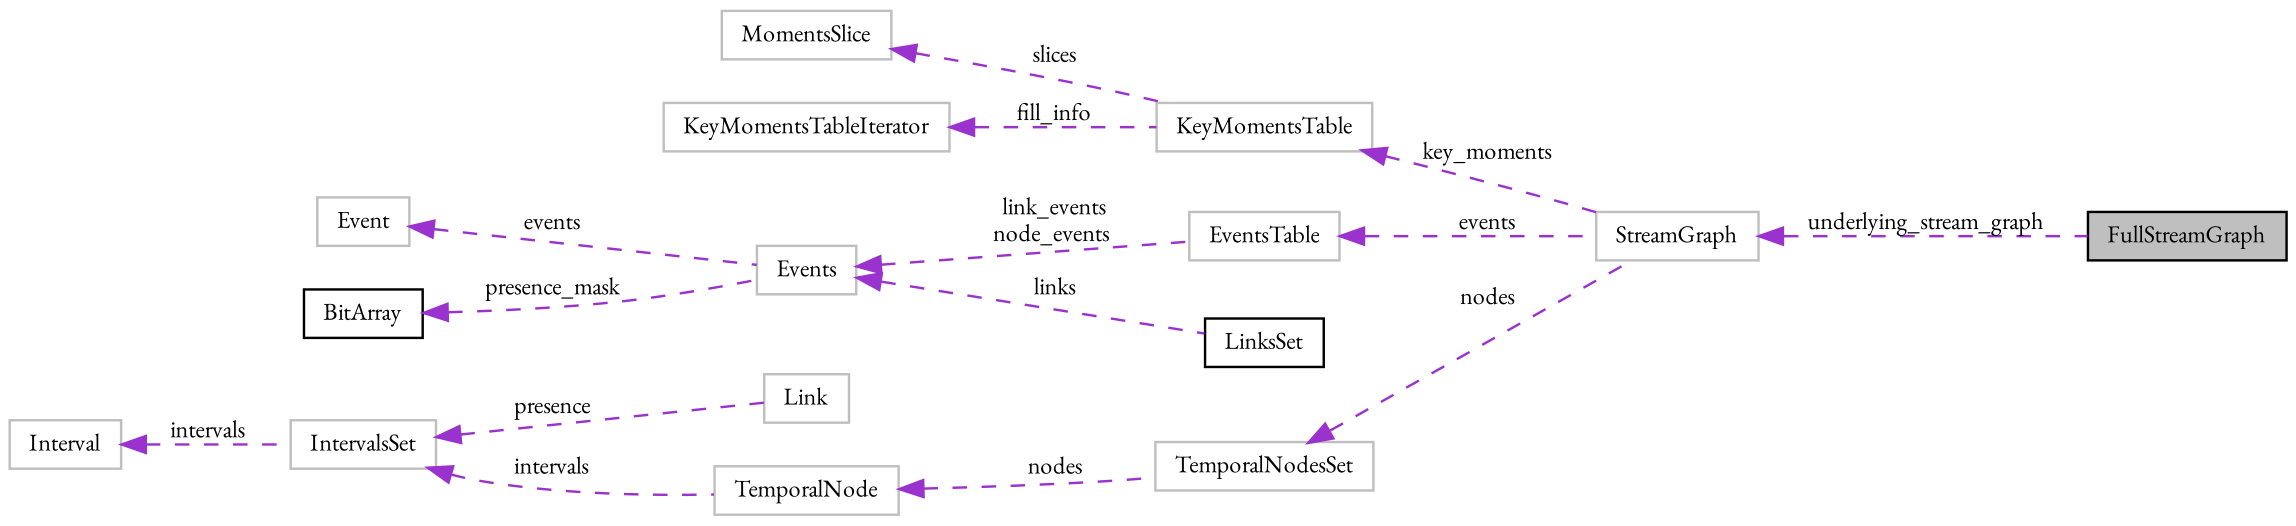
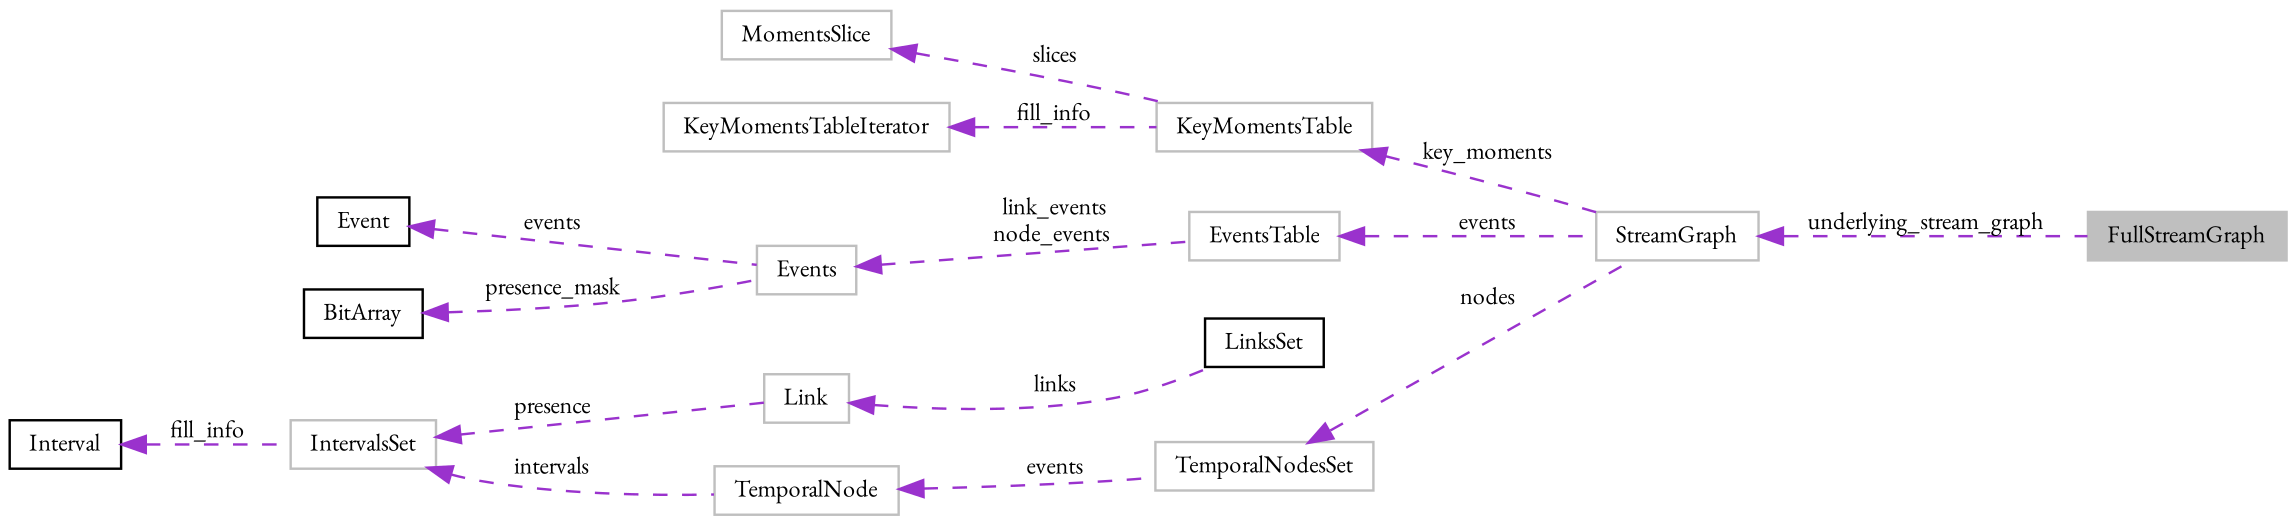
node "Event": color grey75 -> black
node "FullStreamGraph": color black -> grey75
edge "LinksSet" -> "Events": now "LinksSet" -> "Link"
edge "IntervalsSet" -> "Interval": label " intervals" -> " fill_info"
node "Interval": color grey75 -> black
edge "TemporalNodesSet" -> "TemporalNode": label " nodes" -> " events"
